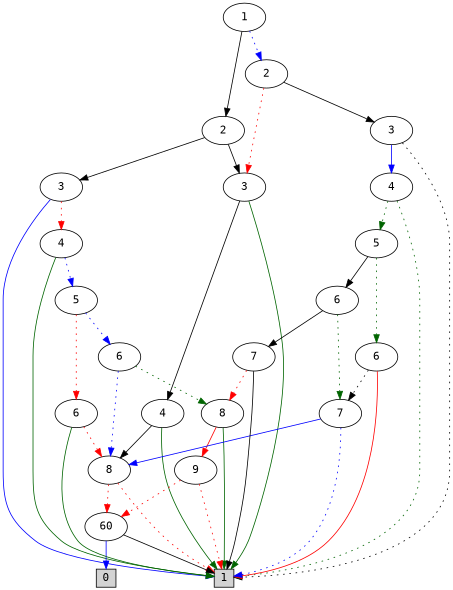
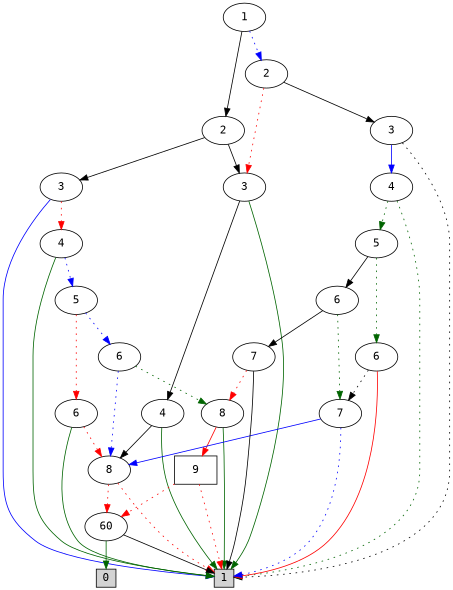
node "9": shape ellipse -> box
edge "60" -> "0": color blue -> darkgreen
